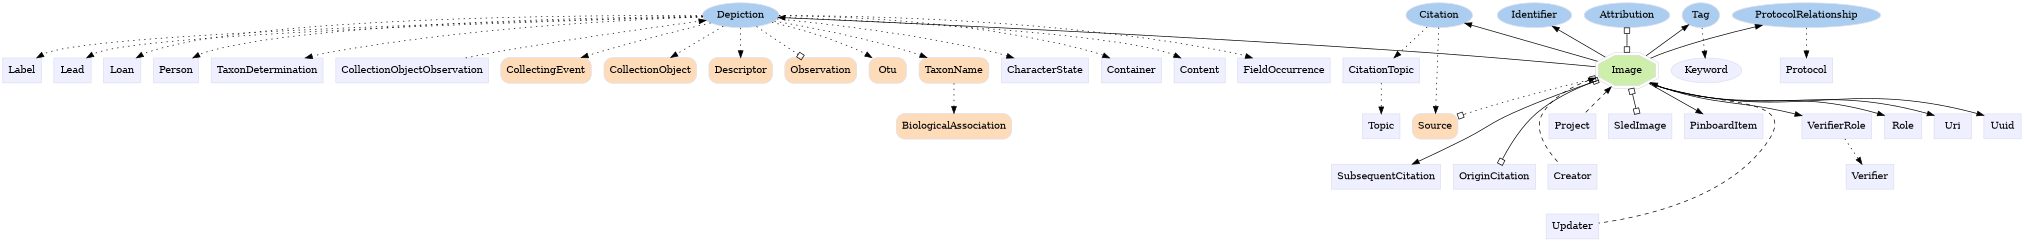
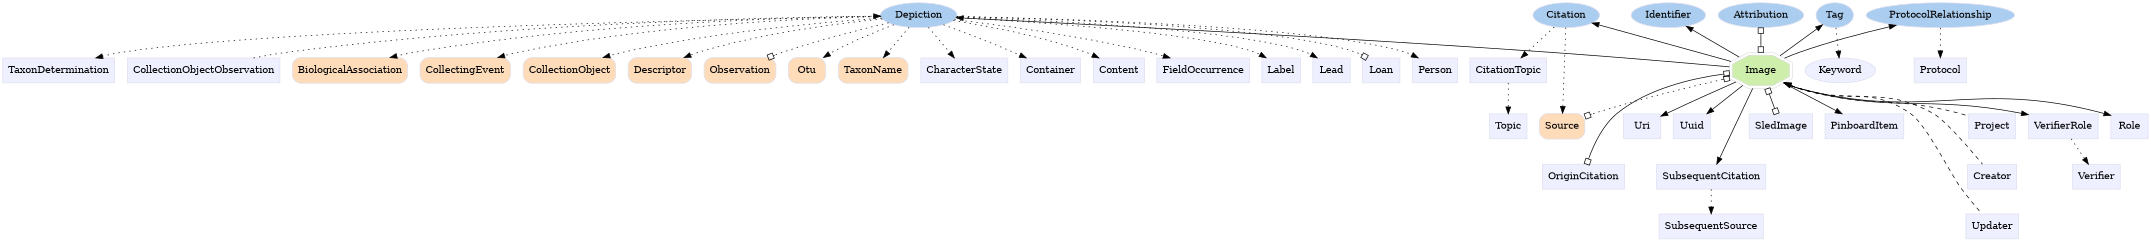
edge "Depiction" -> "Loan": arrowhead normal -> obox
edge "TaxonName" -> "BiologicalAssociation": now "Depiction" -> "BiologicalAssociation"
node "SubsequentSource": added
